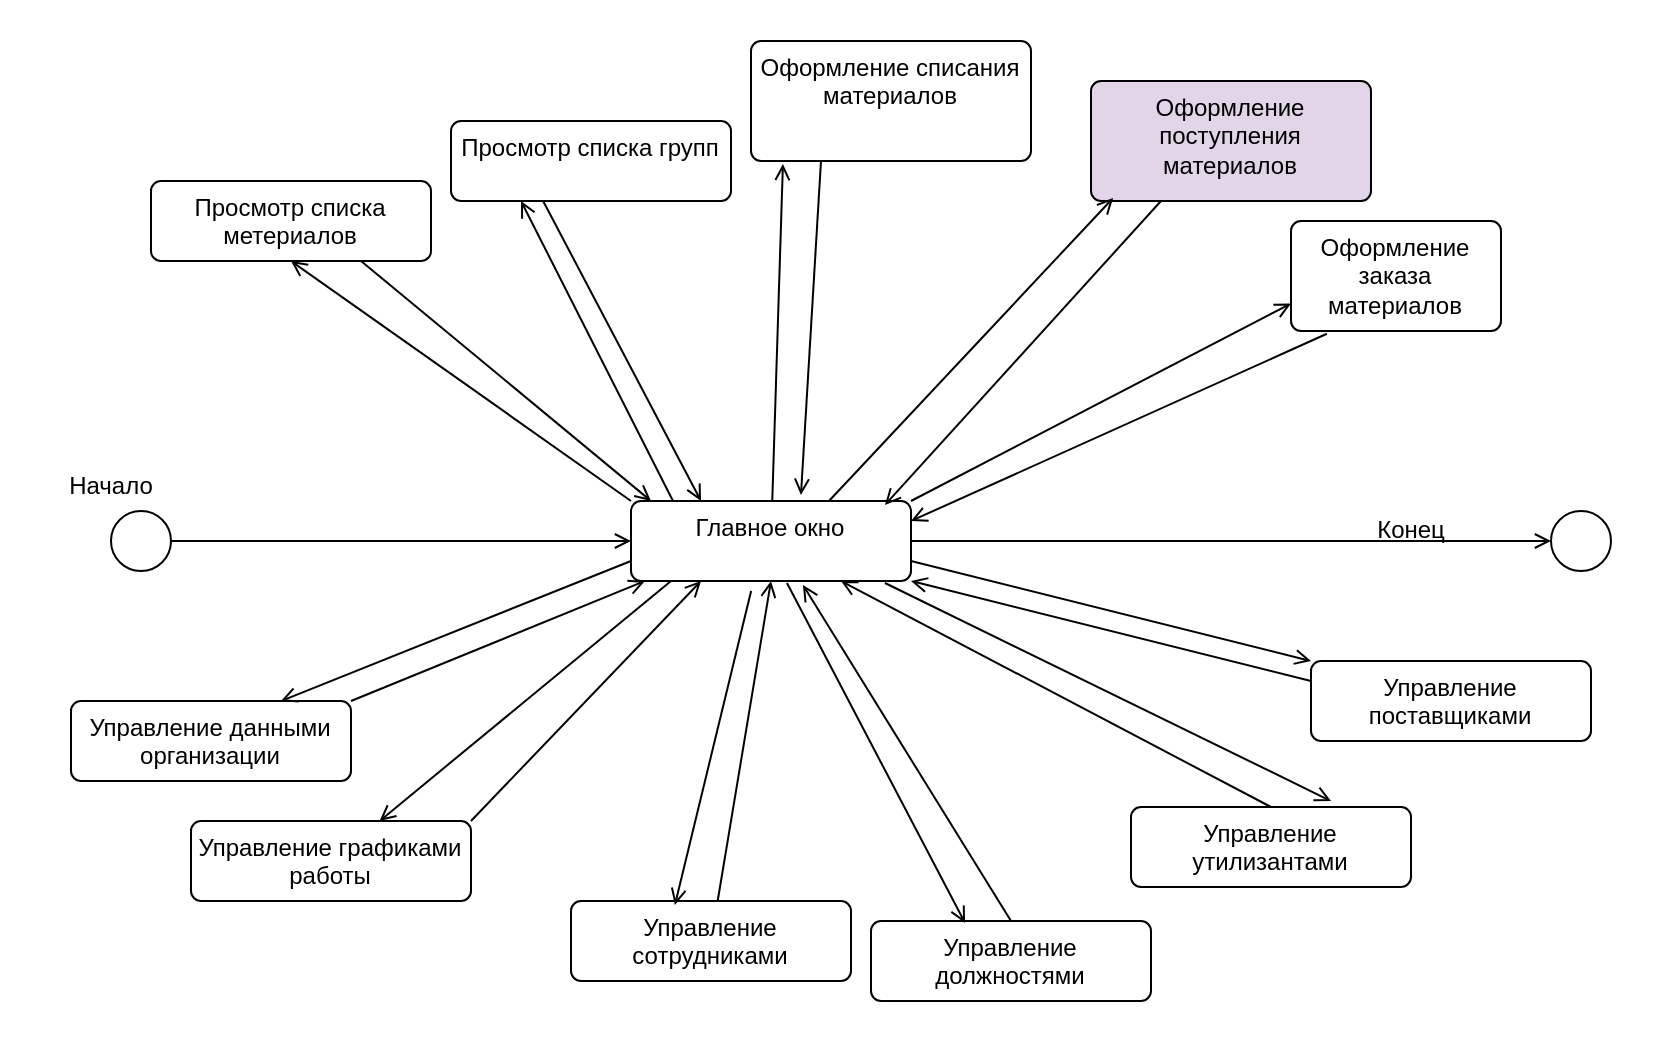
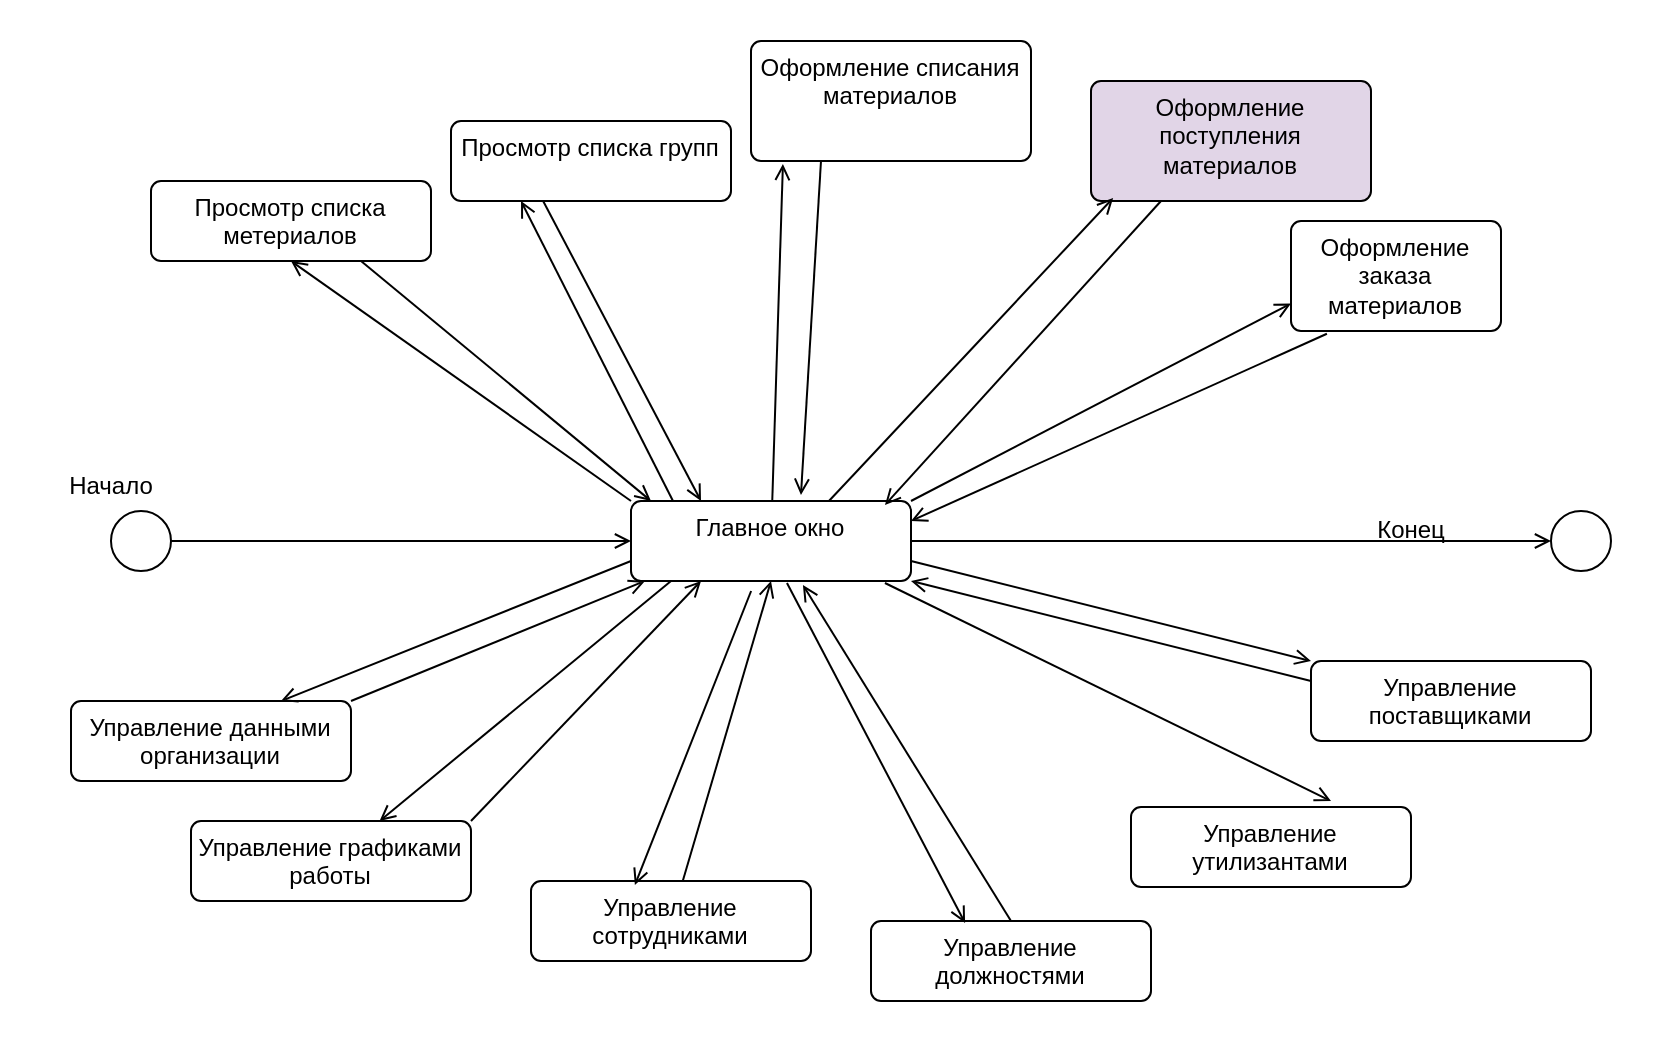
edge "Управление утилизантами" -> "Главное окно": removed
node "Управление сотрудниками": moved (711, 941) -> (671, 921)
